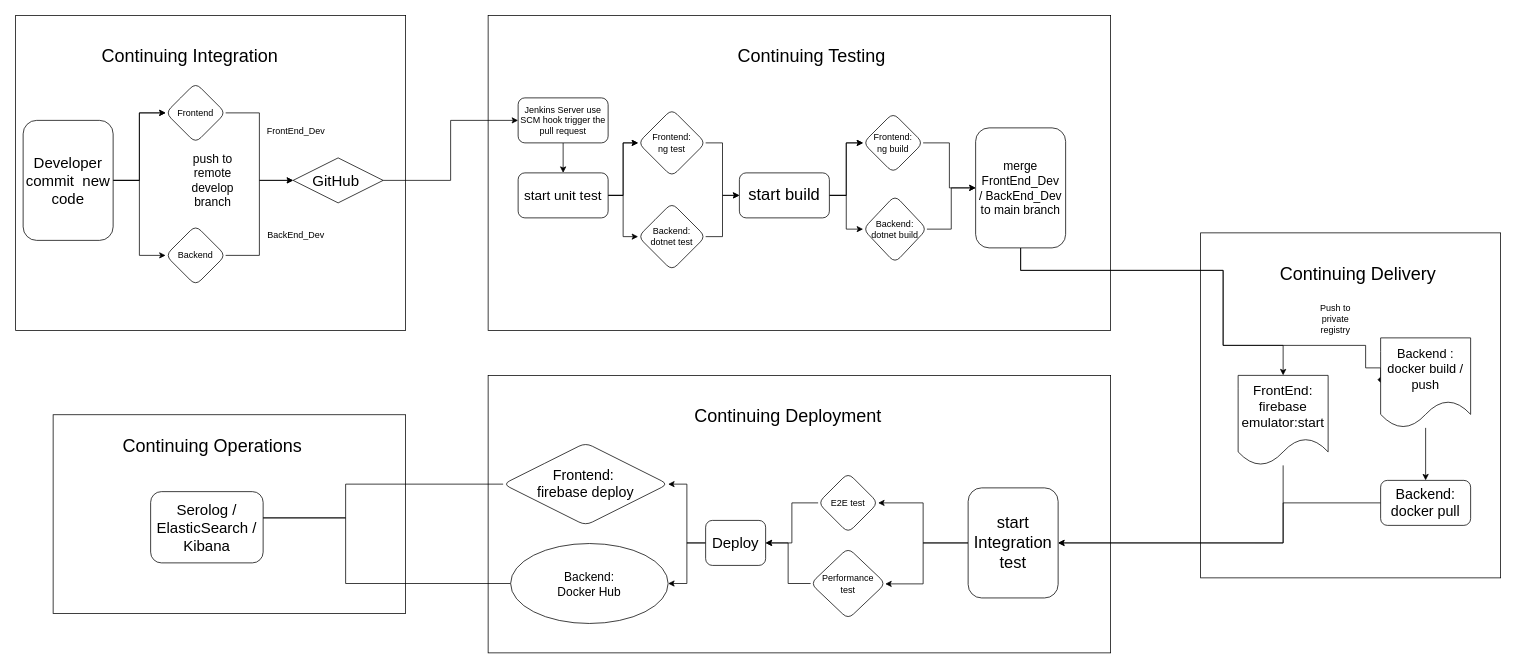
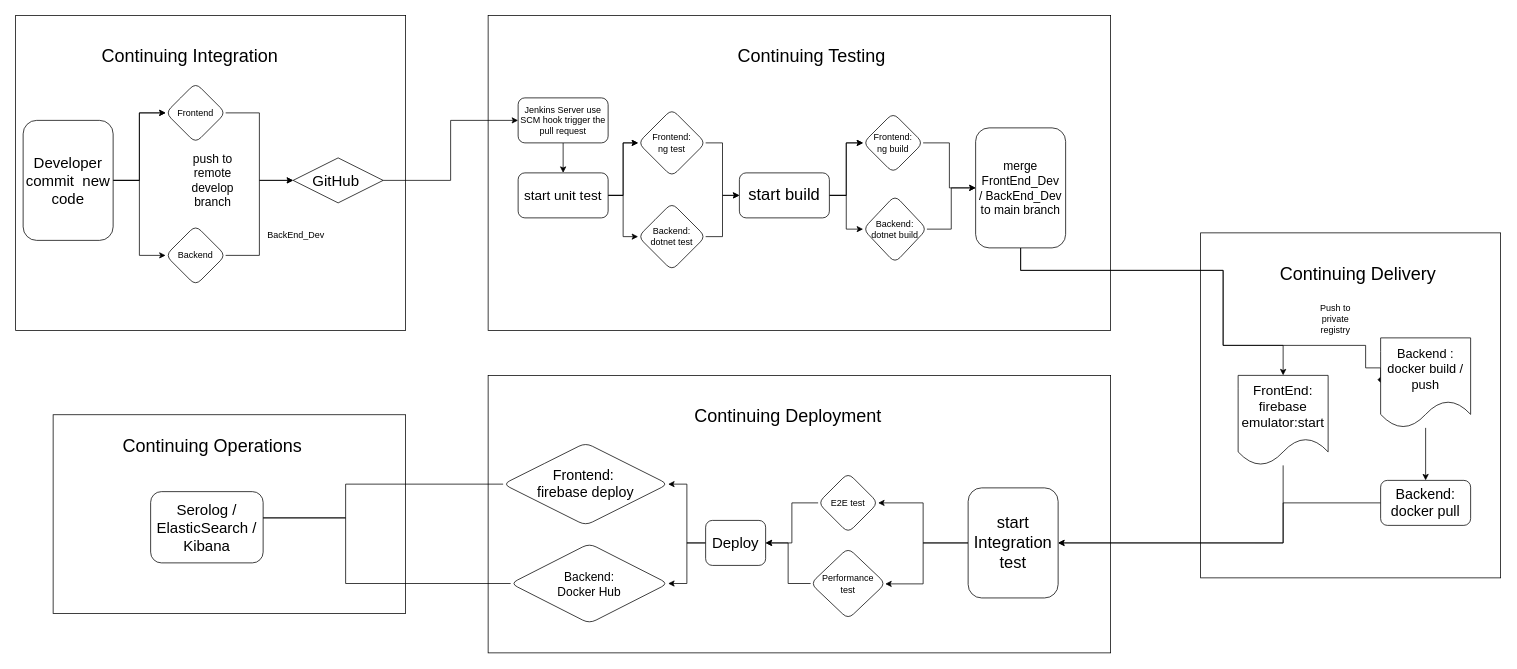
node "FrontEnd_Dev": removed
node "Backend: Docker Hub": shape ellipse -> diamond
